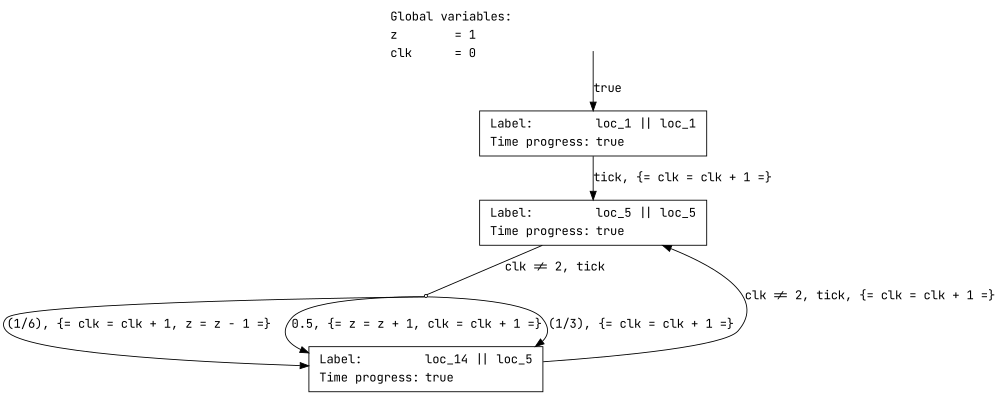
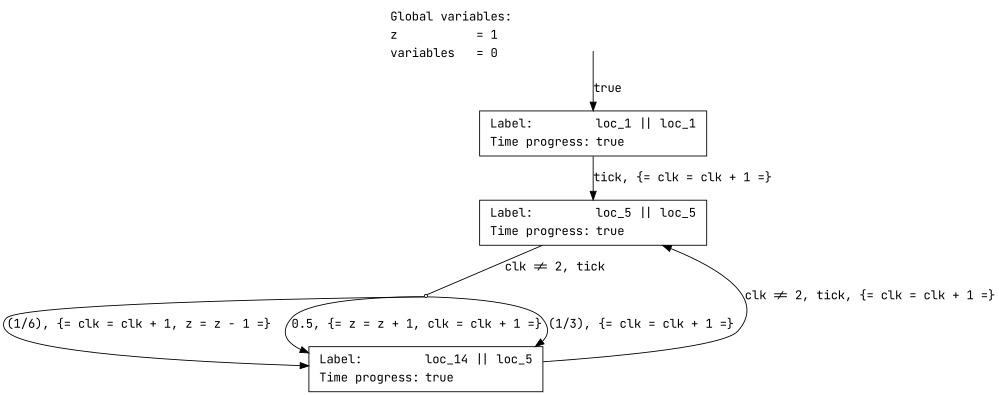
node "Global variables:": text "clk" -> "variables"
